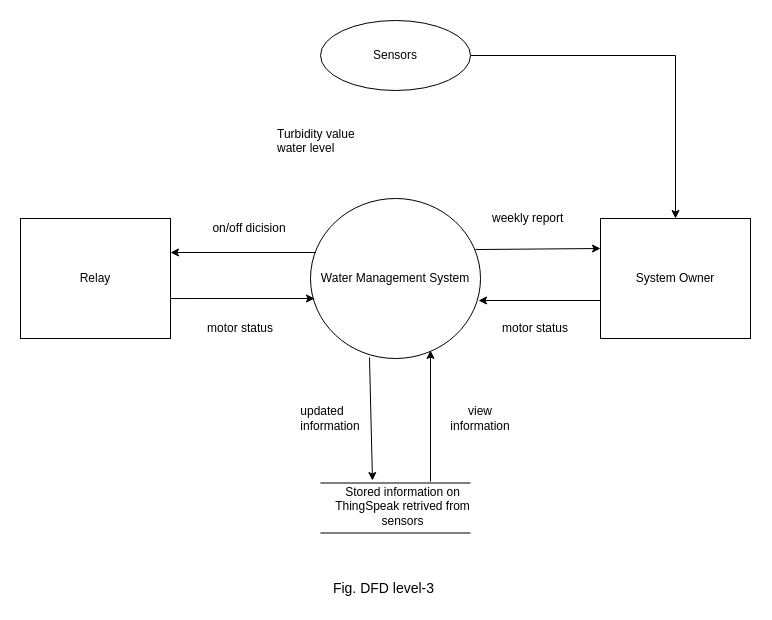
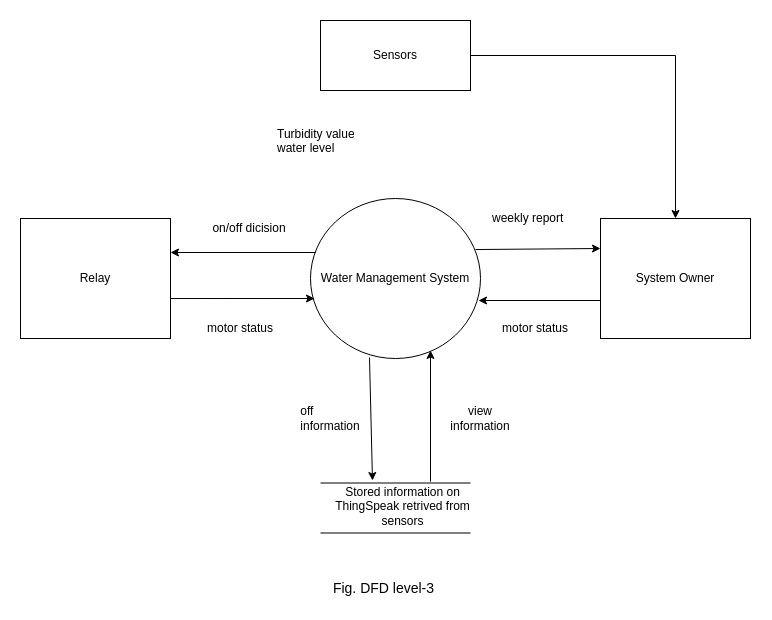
node "Sensors": shape ellipse -> rectangle
node "updated information": label "updated information" -> "off information"
